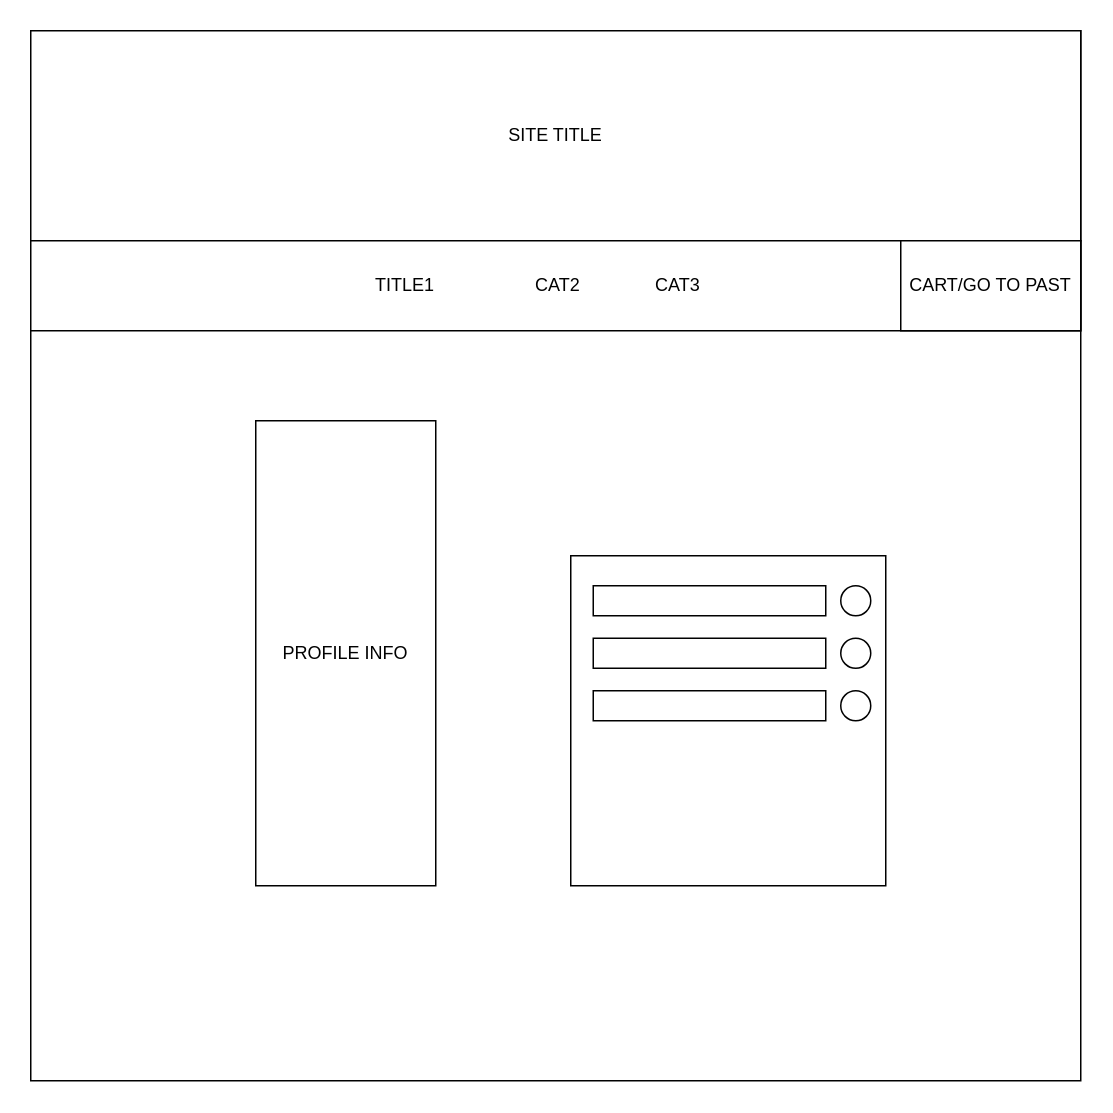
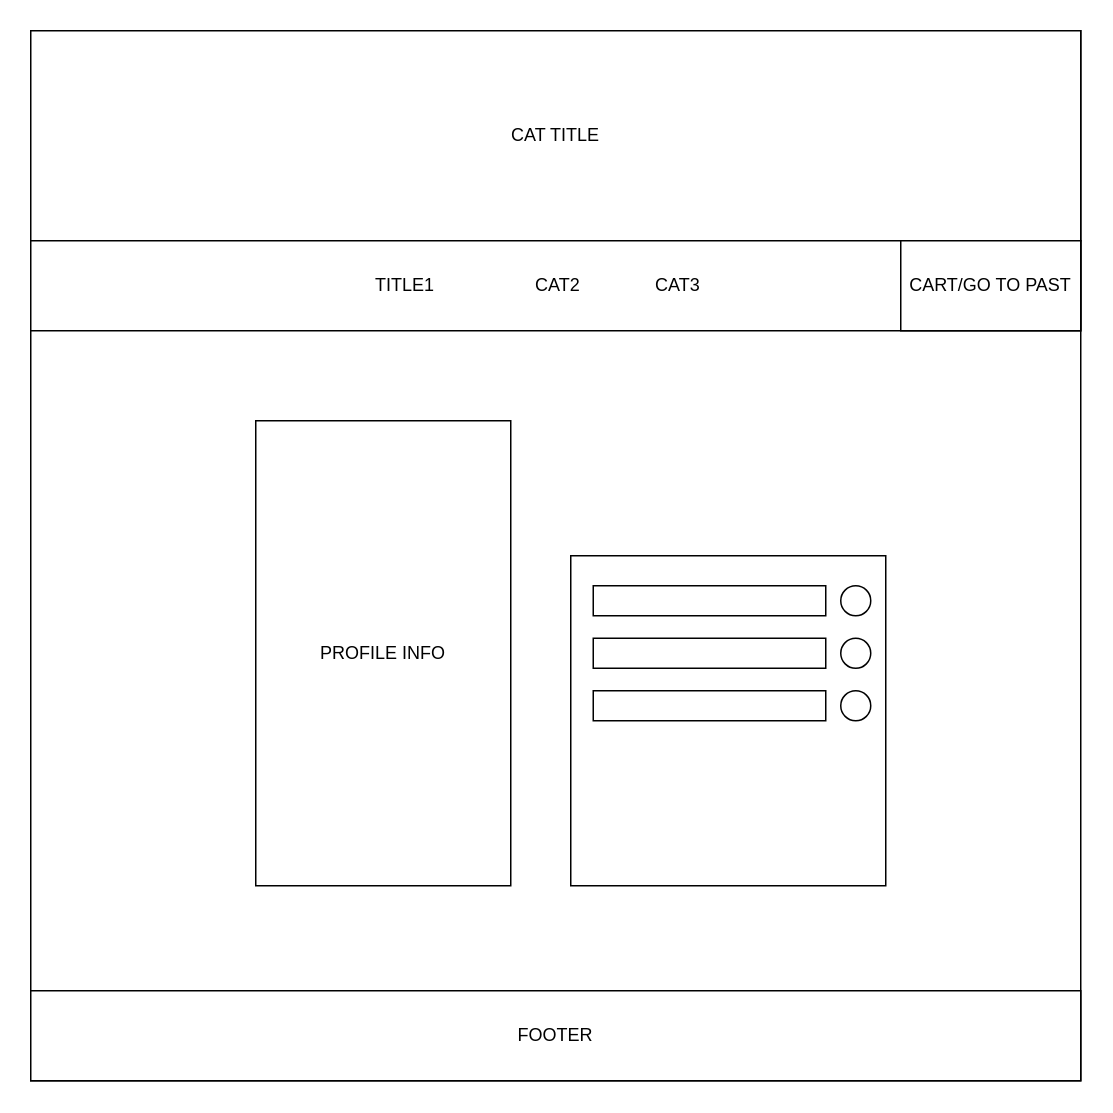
node "SITE TITLE": label "SITE TITLE" -> "CAT TITLE"
node "PROFILE INFO": size 180x465 -> 255x465
node "FOOTER": added
